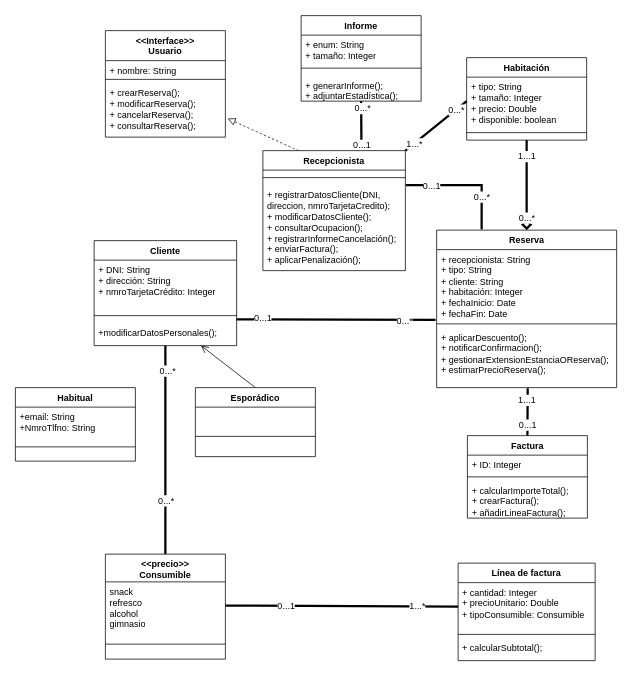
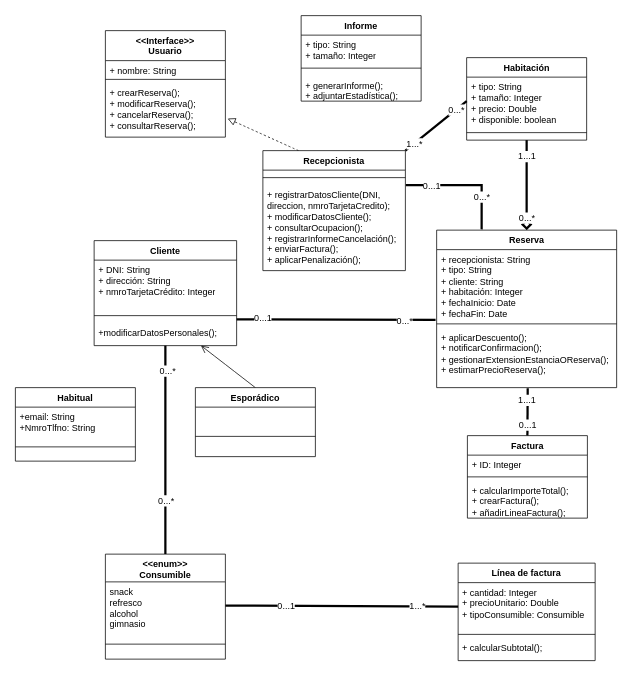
node "+ enum: String + tamaño: Integer + precio: Double": label "+ enum: String + tamaño: Integer + precio: Double" -> "+ tipo: String + tamaño: Integer + precio: Double"
edge "Informe" -- "Recepcionista": removed, labels "0...*", "0...1"
node "<<precio>> Consumible": label "<<precio>> Consumible" -> "<<enum>> Consumible"
